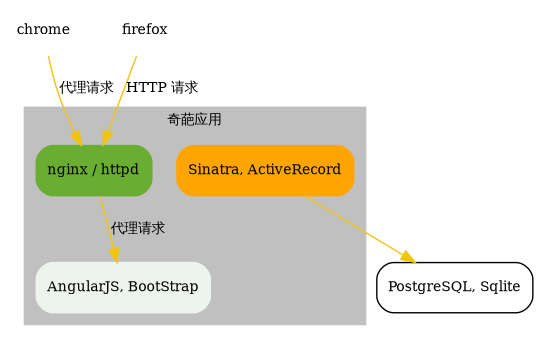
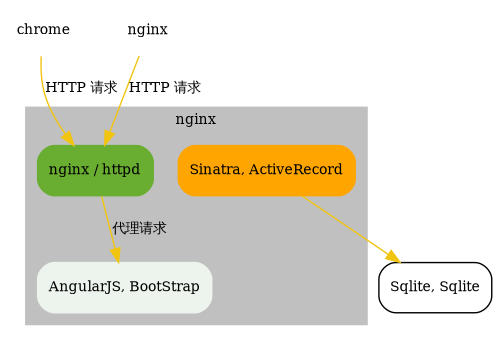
node "firefox": label "firefox" -> "nginx"
edge "chrome" -> "nginx / httpd": label "代理请求" -> "HTTP 请求"
cluster "奇葩应用": label "奇葩应用" -> "nginx"
node "PostgreSQL, Sqlite": label "PostgreSQL, Sqlite" -> "Sqlite, Sqlite"
